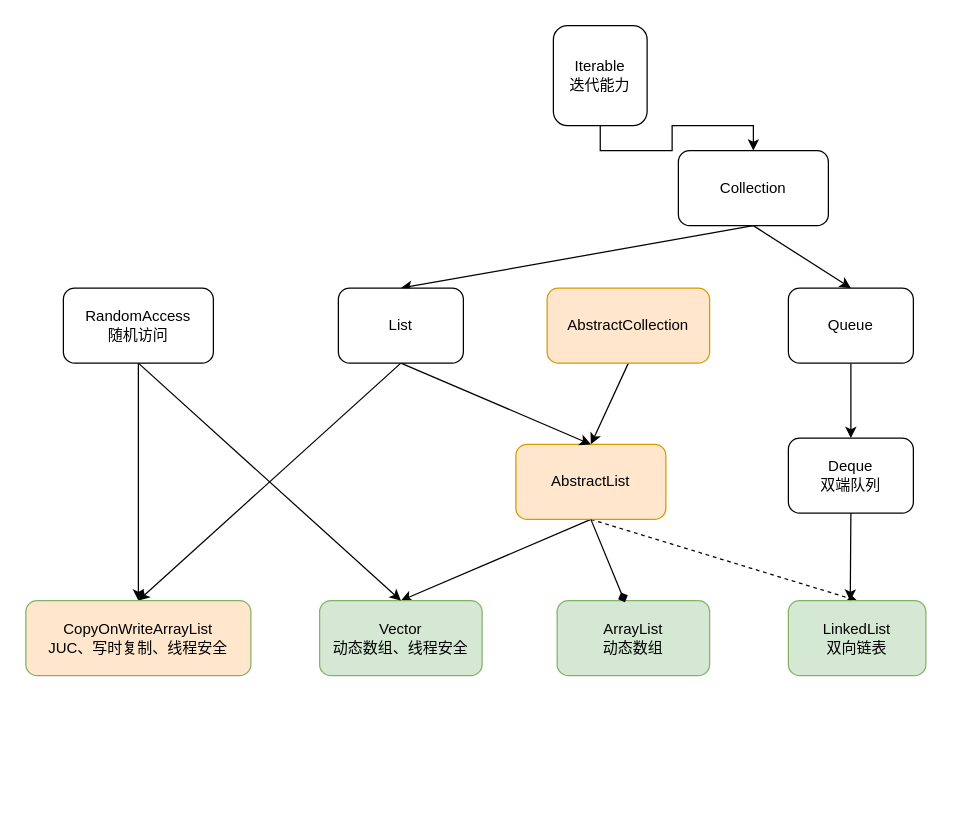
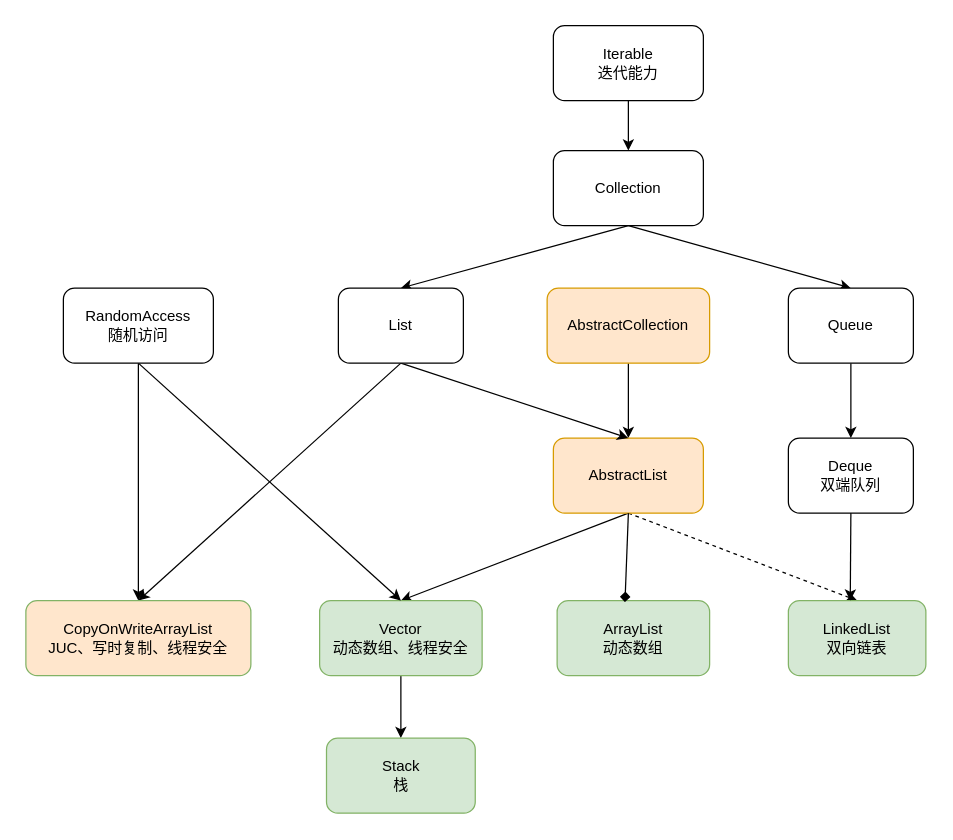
node "Iterable 迭代能力": size 94x100 -> 150x75
node "Collection": moved (753, 188) -> (628, 188)
node "AbstractList": moved (591, 482) -> (628, 476)
edge "Vector 动态数组、线程安全" -> "Stack 栈": added
node "Stack 栈": added
